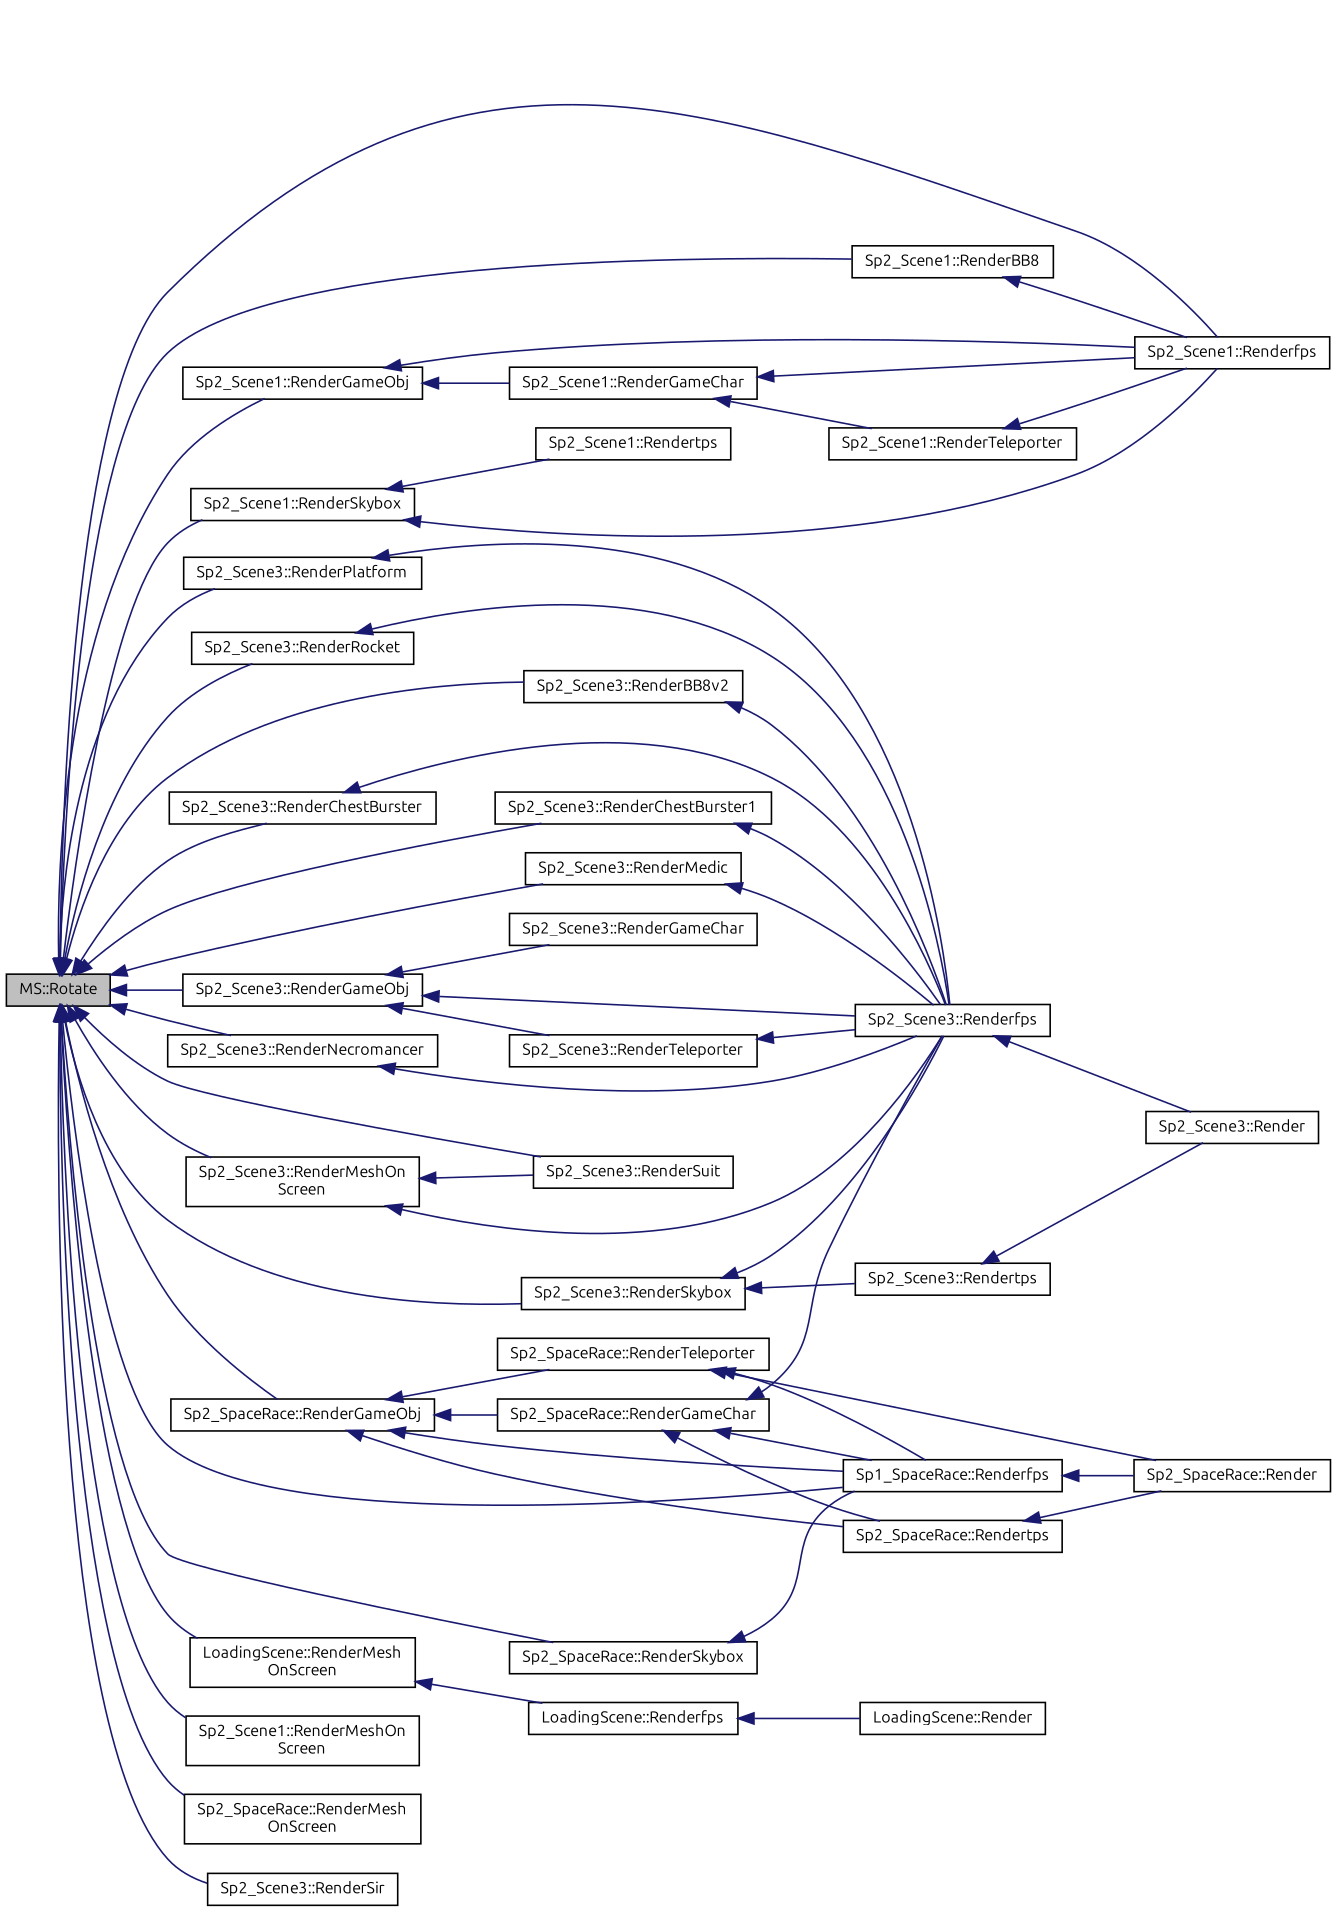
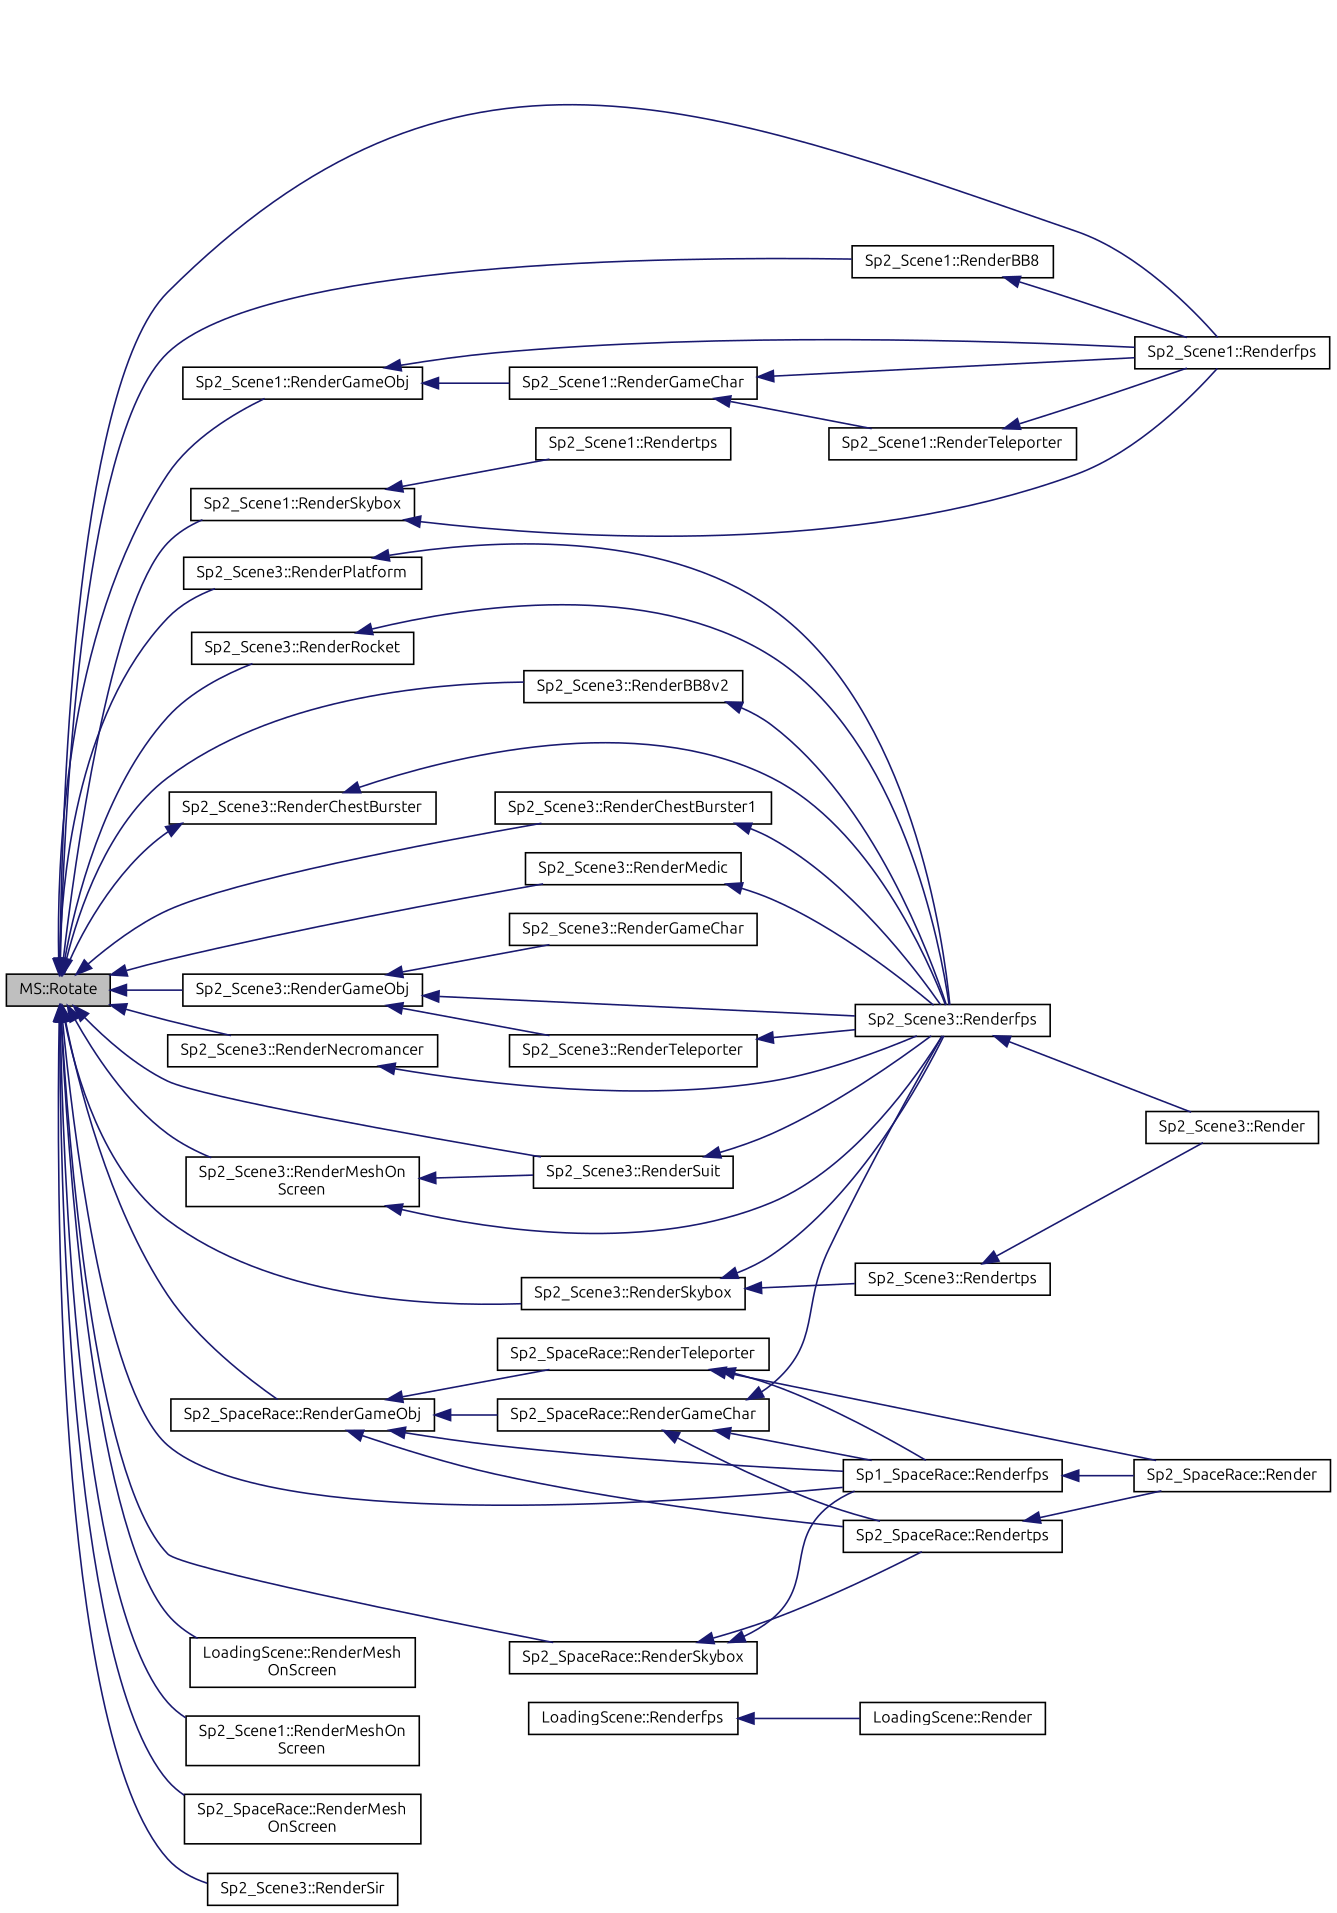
edge "Sp2_Scene3::RenderChestBurster" -> "MS::Rotate": reversed
edge "Sp2_Scene3::Renderfps" -> "Sp2_Scene3::RenderSuit": added
edge "Sp2_SpaceRace::Rendertps" -> "Sp2_SpaceRace::RenderSkybox": added
edge "LoadingScene::Renderfps" -> "LoadingScene::RenderMesh OnScreen": removed
